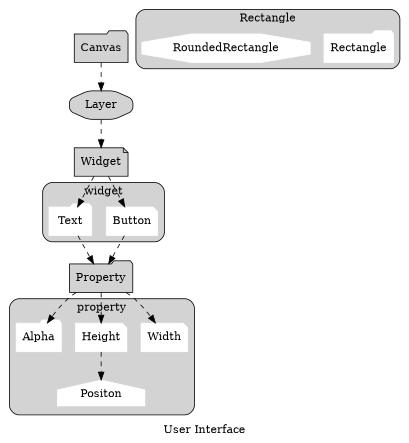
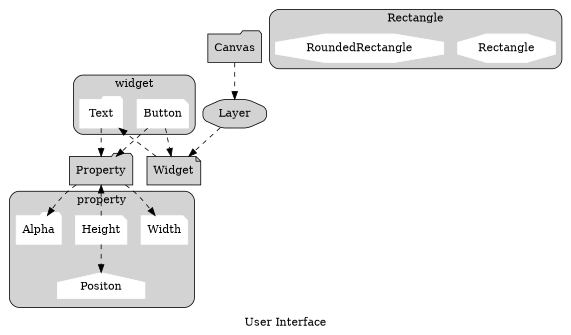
node "Rectangle": shape folder -> octagon
edge "Widget" -> "Button": reversed
edge "Property" -> "Height": reversed
